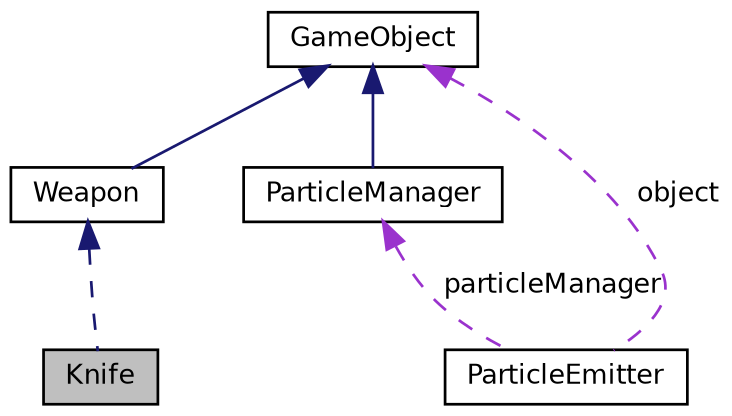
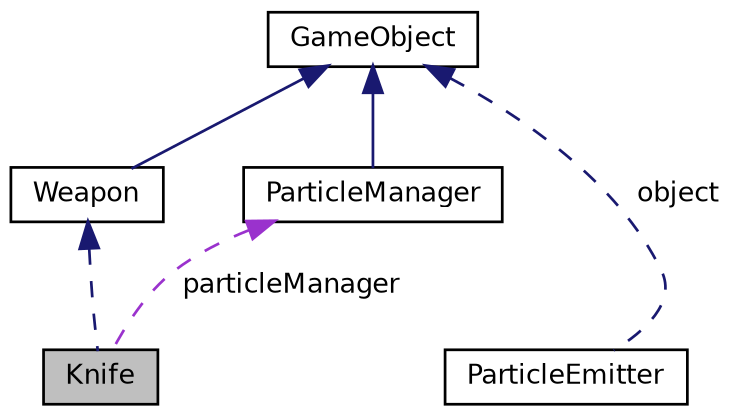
edge "ParticleEmitter" -> "GameObject": color darkorchid3 -> midnightblue
edge "ParticleEmitter" -> "ParticleManager": now "Knife" -> "ParticleManager"
